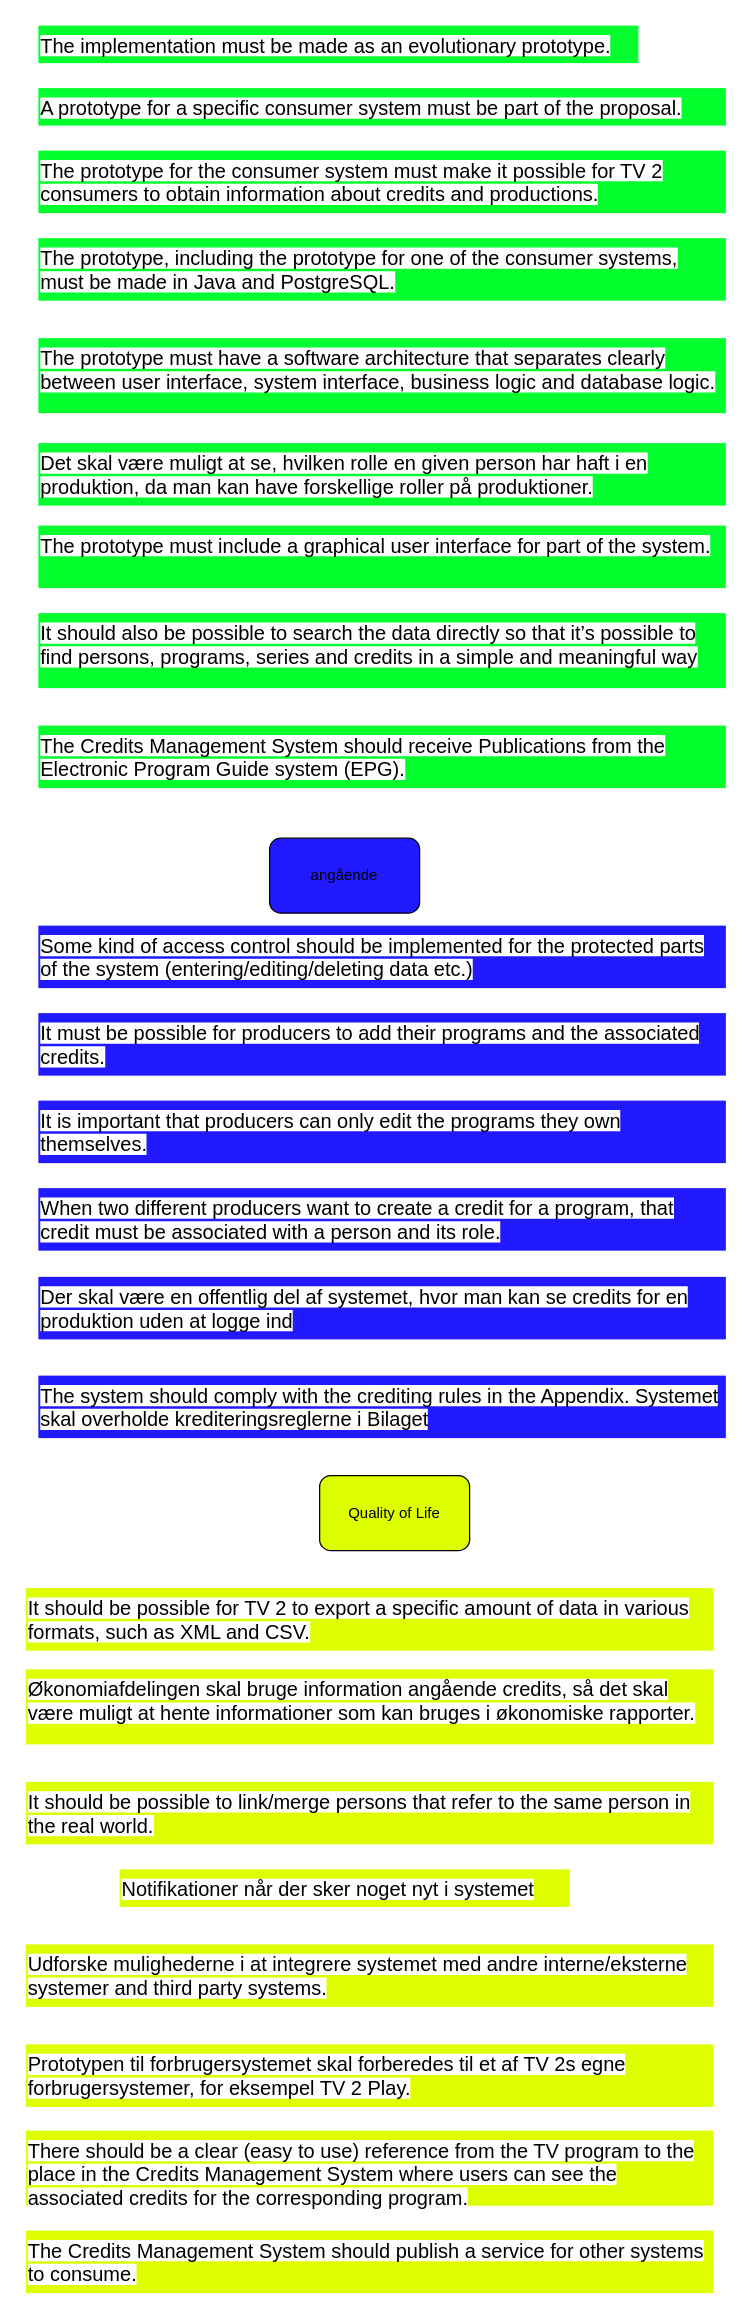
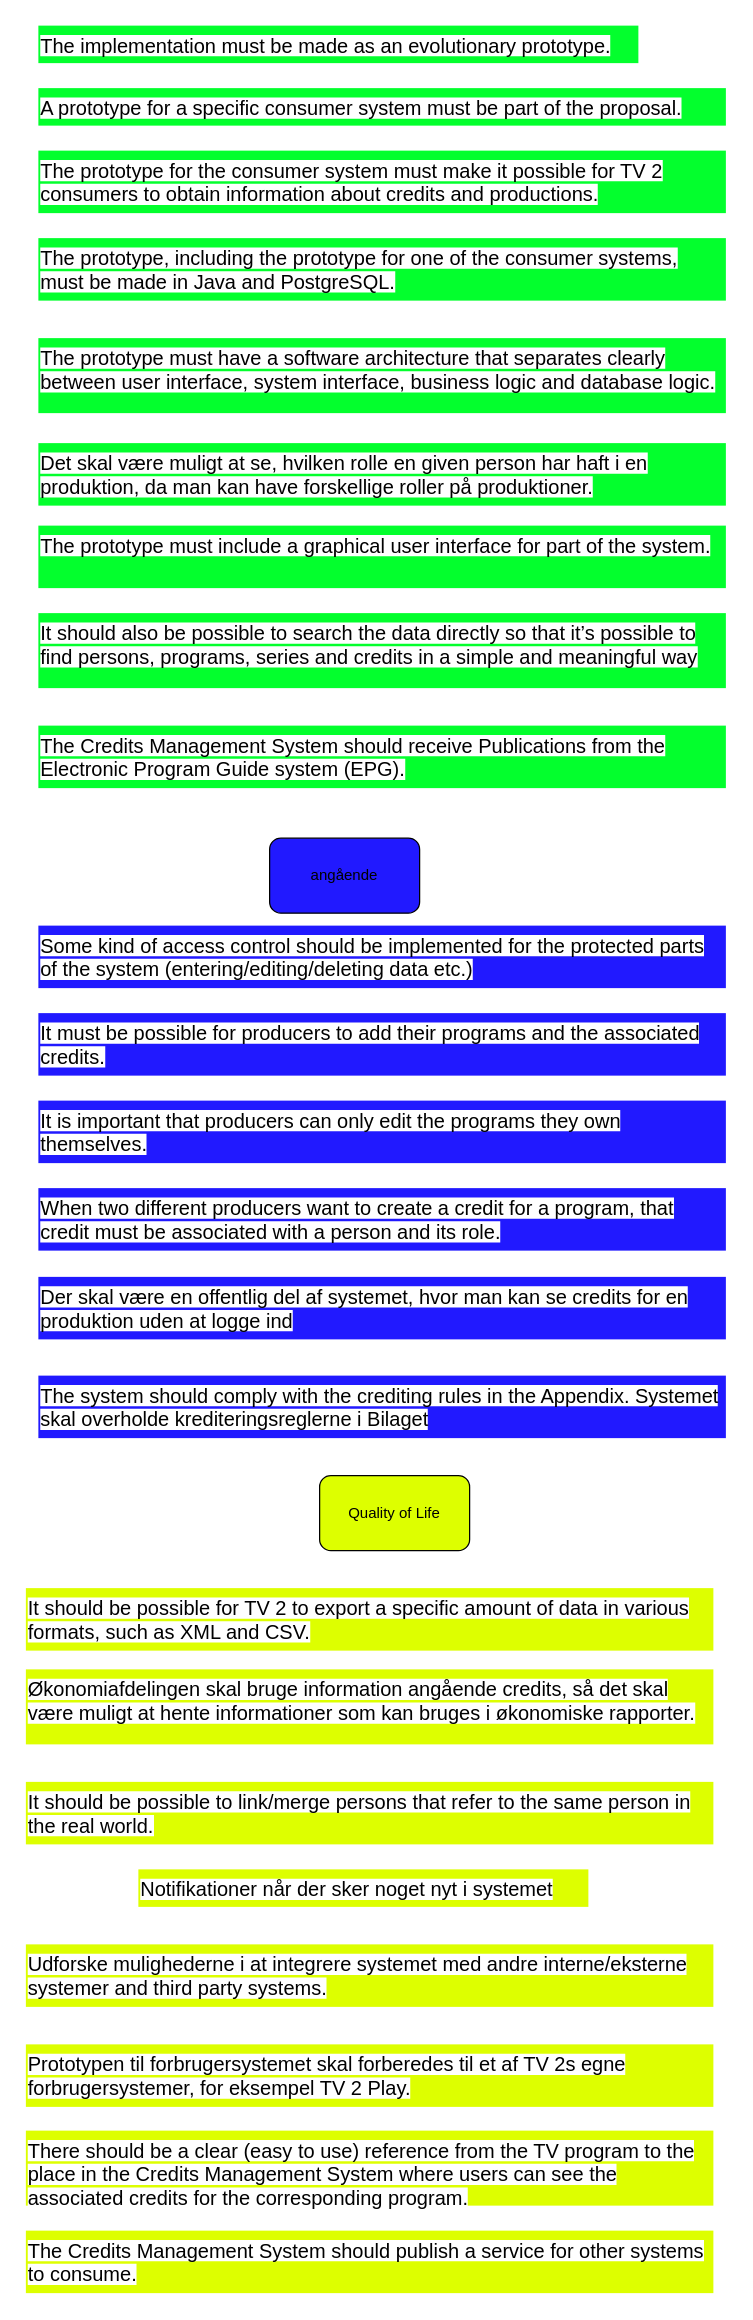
node "Notifikationer når der sker noget nyt i systemet": moved (344, 1888) -> (363, 1888)
